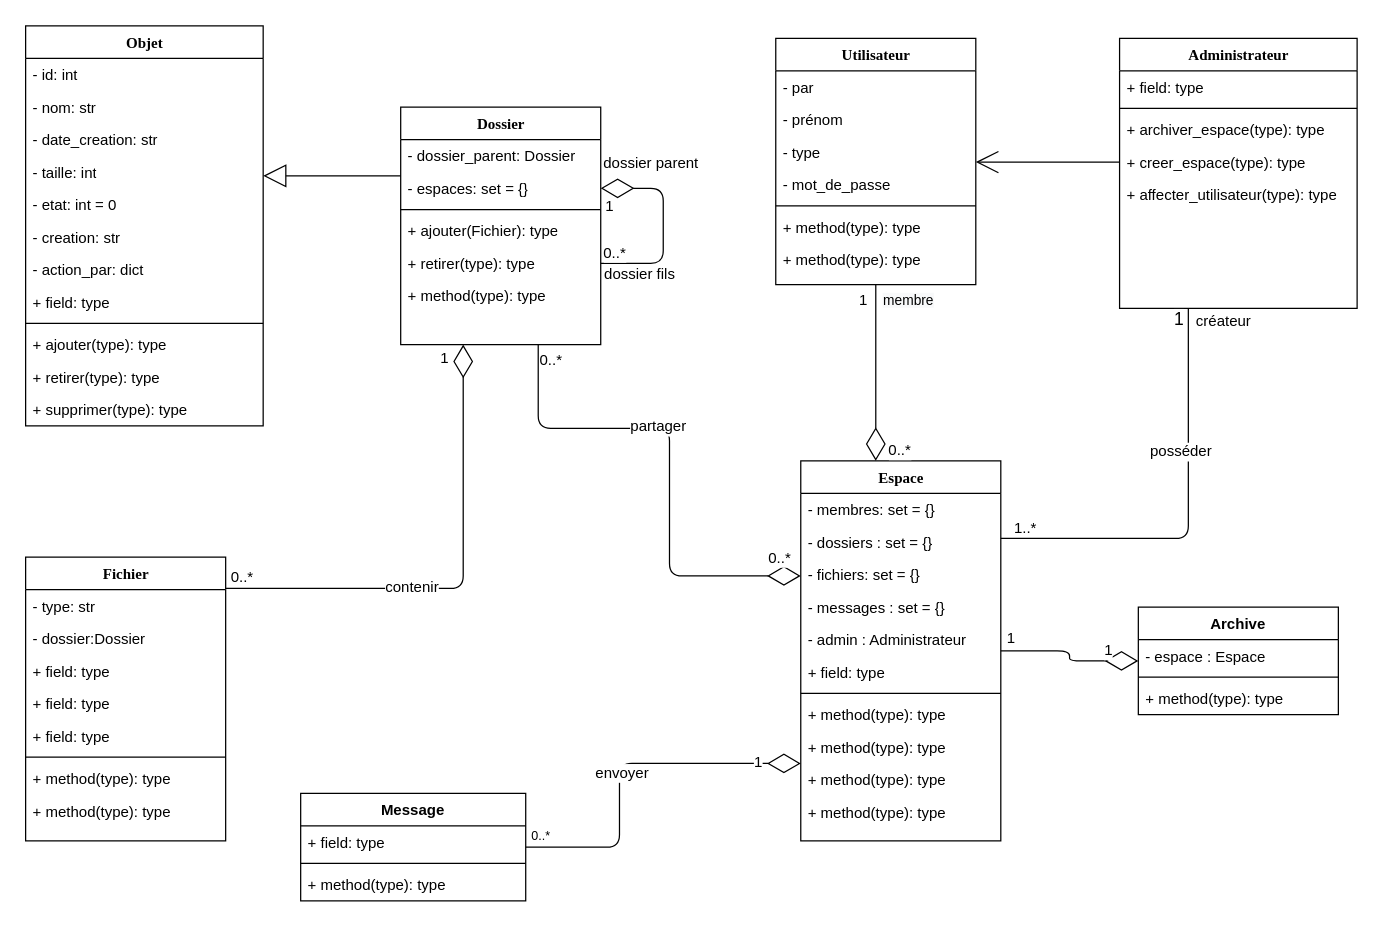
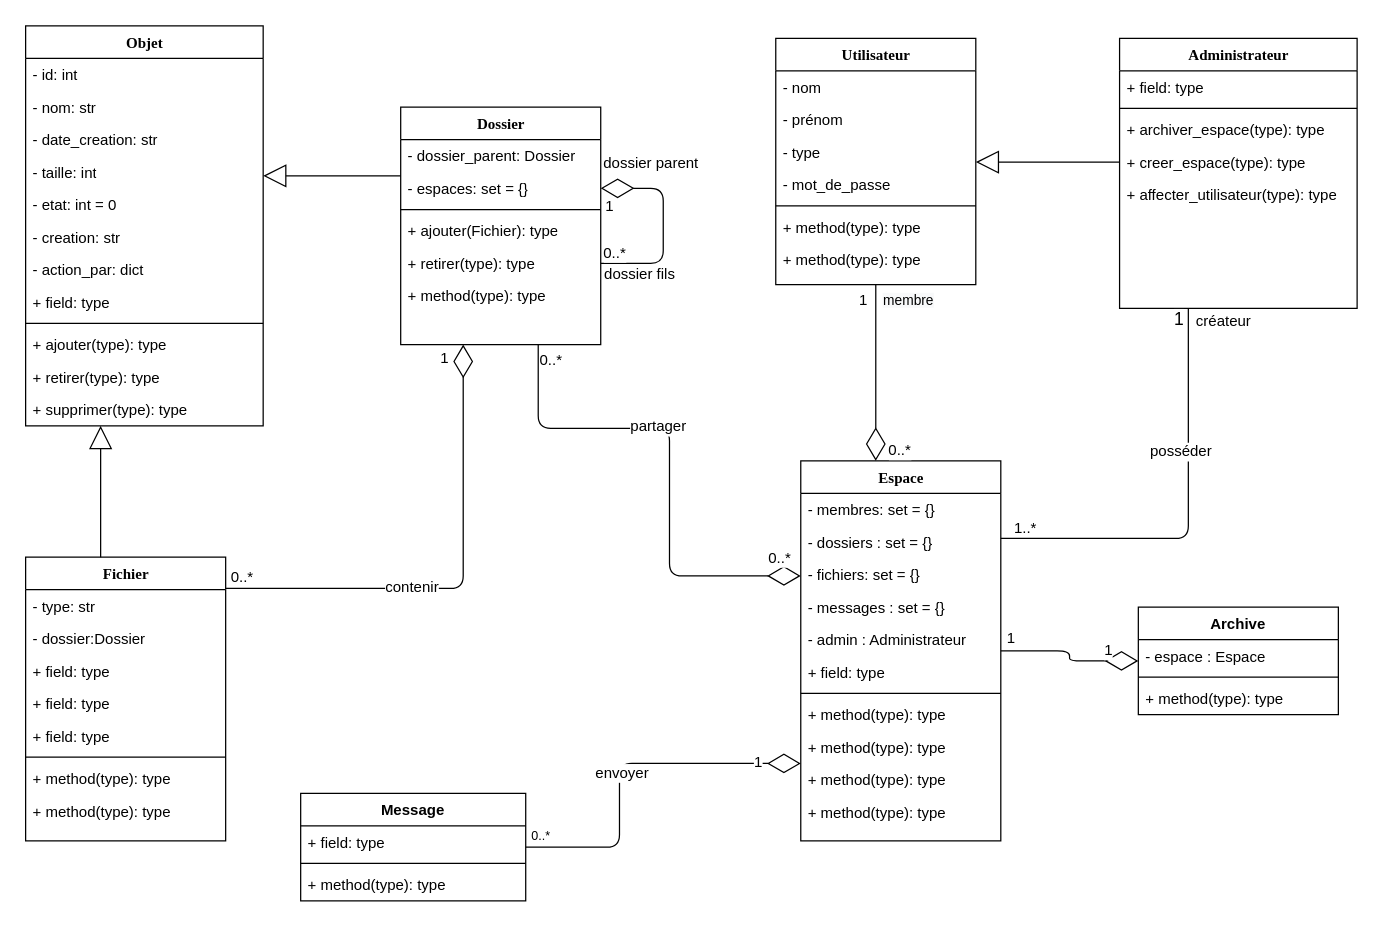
node "- par": label "- par" -> "- nom"
edge "Administrateur" -> "Utilisateur": arrowhead open -> block
edge "Fichier" -> "Objet": added
